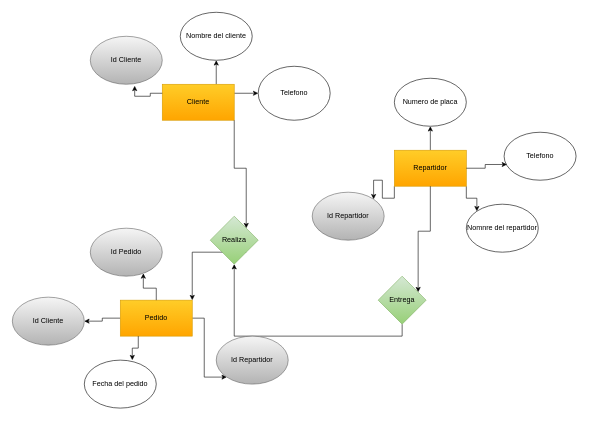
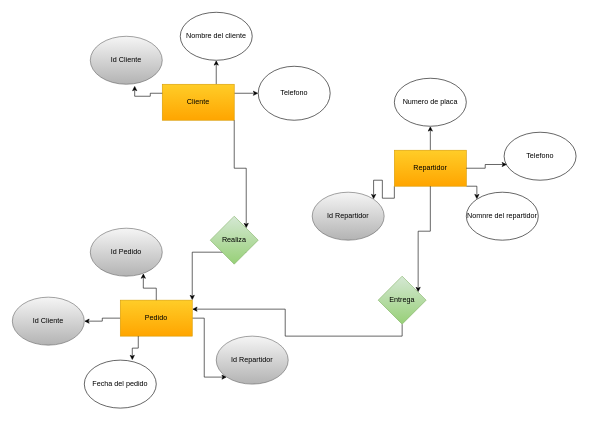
node "Nomnre del repartidor": moved (503, 228) -> (503, 216)
edge "Entrega" -> "Realiza": now "Entrega" -> "Pedido"
